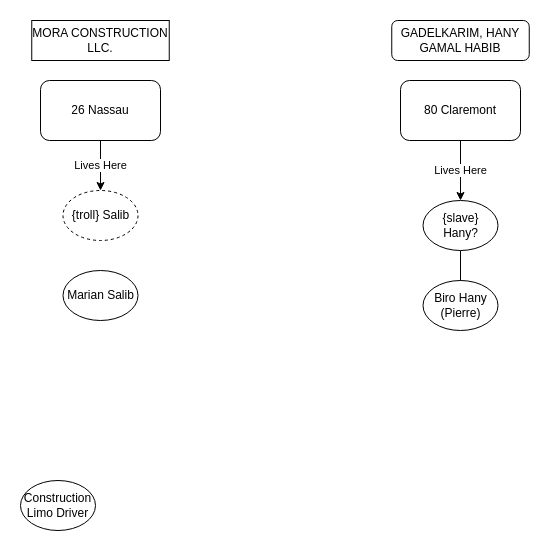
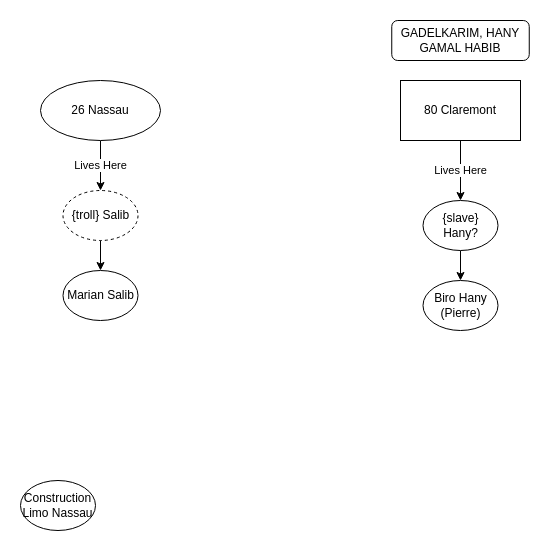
node "MORA CONSTRUCTION LLC.": removed
node "26 Nassau": shape rounded rectangle -> ellipse
node "80 Claremont": shape rounded rectangle -> rectangle
edge "{troll} Salib" -> "Marian Salib": added
edge "{slave} Hany?" -- "Biro Hany (Pierre)": arrowhead none -> classic
node "Construction Limo Driver": label "Construction Limo Driver" -> "Construction Limo Nassau"
